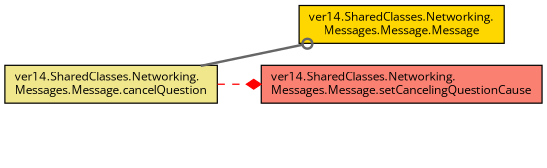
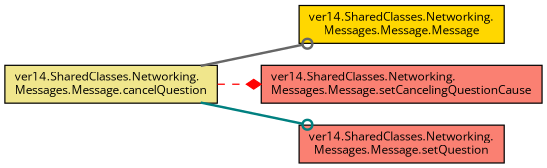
node "ver14.SharedClasses.Networking. Messages.Message.setQuestion": added
